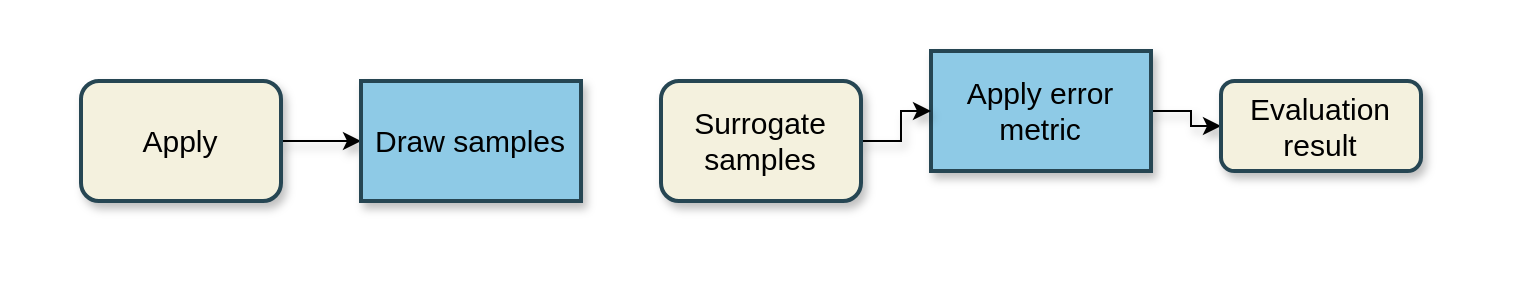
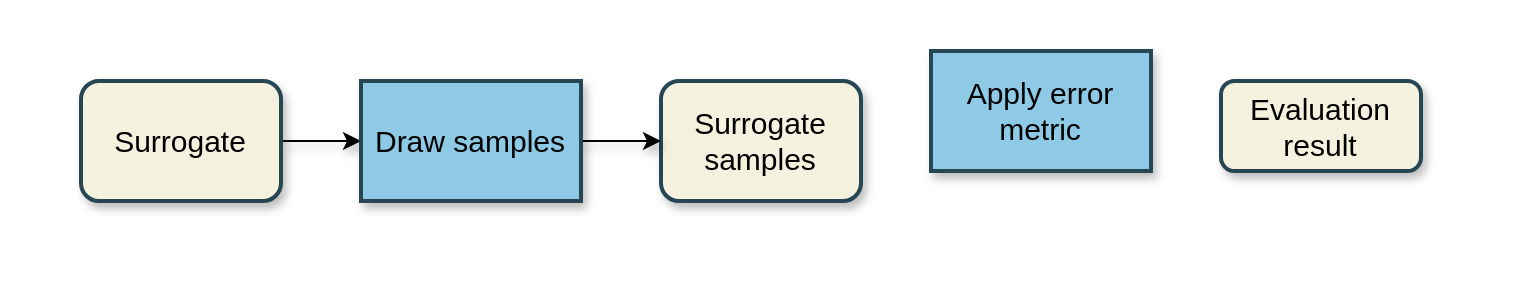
edge "Apply error metric" -> "Evaluation result": removed
edge "Surrogate samples" -> "Apply error metric": removed
node "Apply": label "Apply" -> "Surrogate"
edge "Draw samples" -> "Surrogate samples": added
